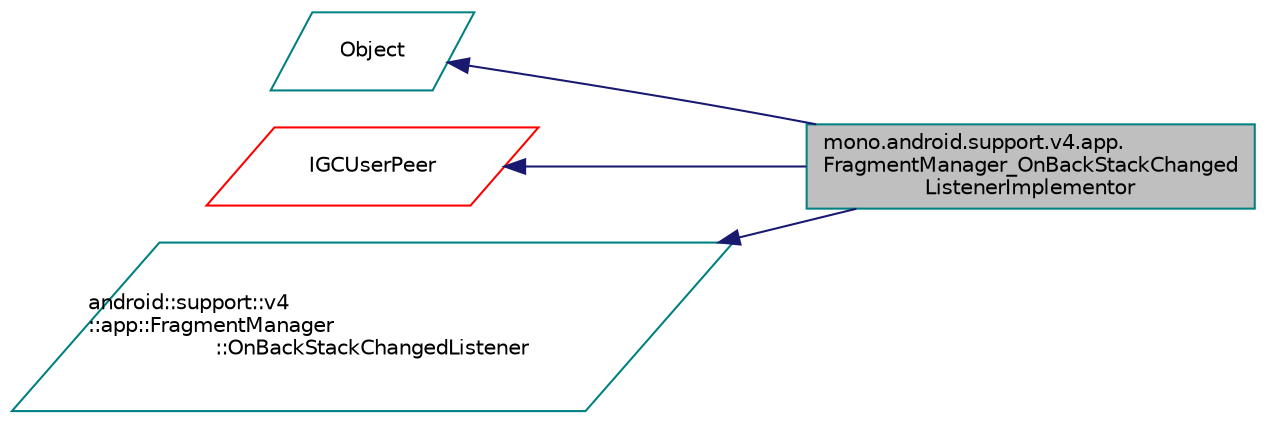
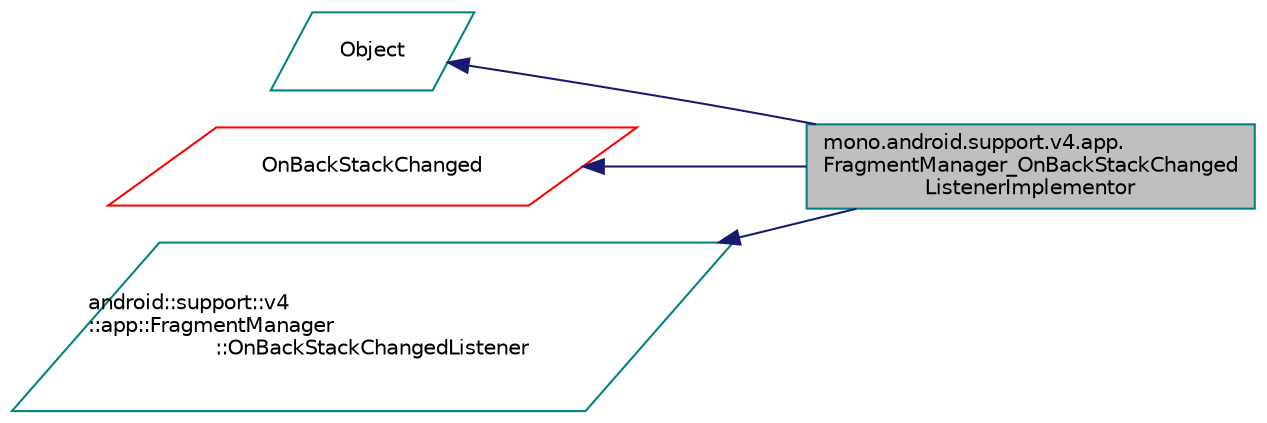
node "IGCUserPeer": label "IGCUserPeer" -> "OnBackStackChanged"
